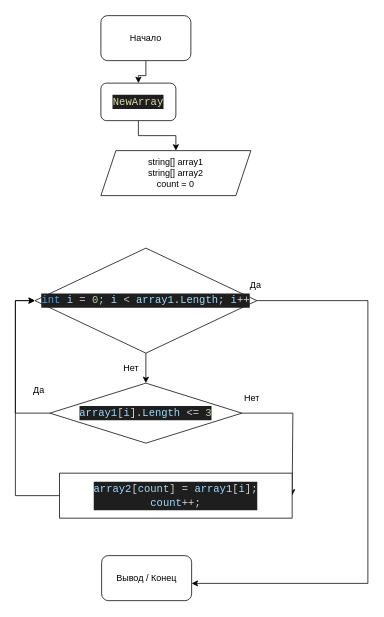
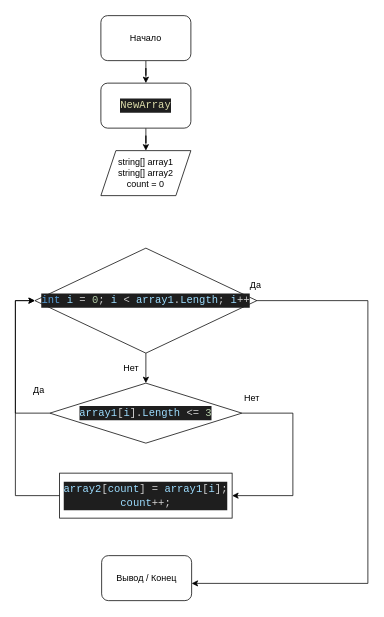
node "NewArray": size 75x38 -> 90x45
node "string[] array1 string[] array2 count = 0": size 150x45 -> 90x45
node "array2[count] = array1[i]; count++;": size 233x45 -> 173x45
